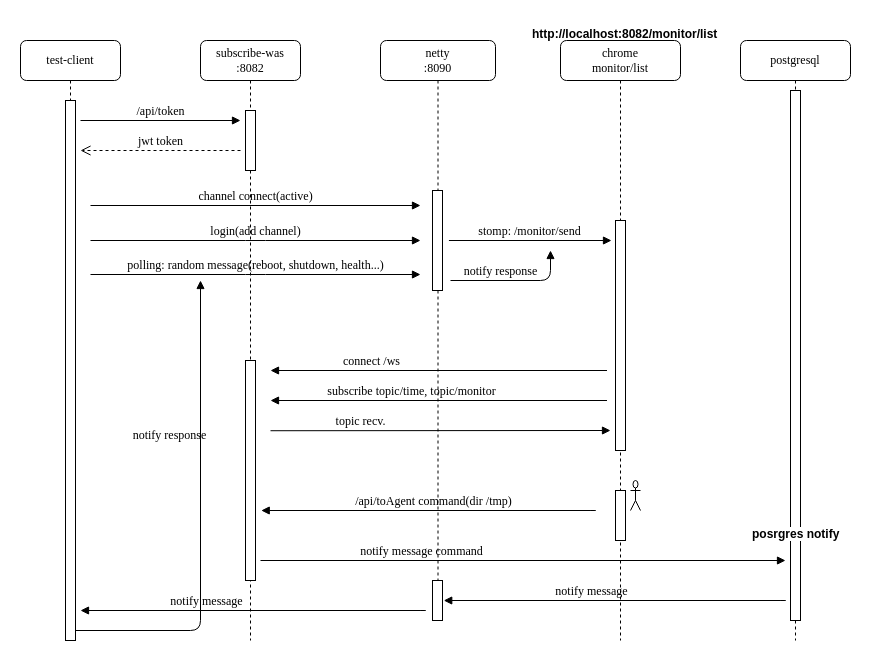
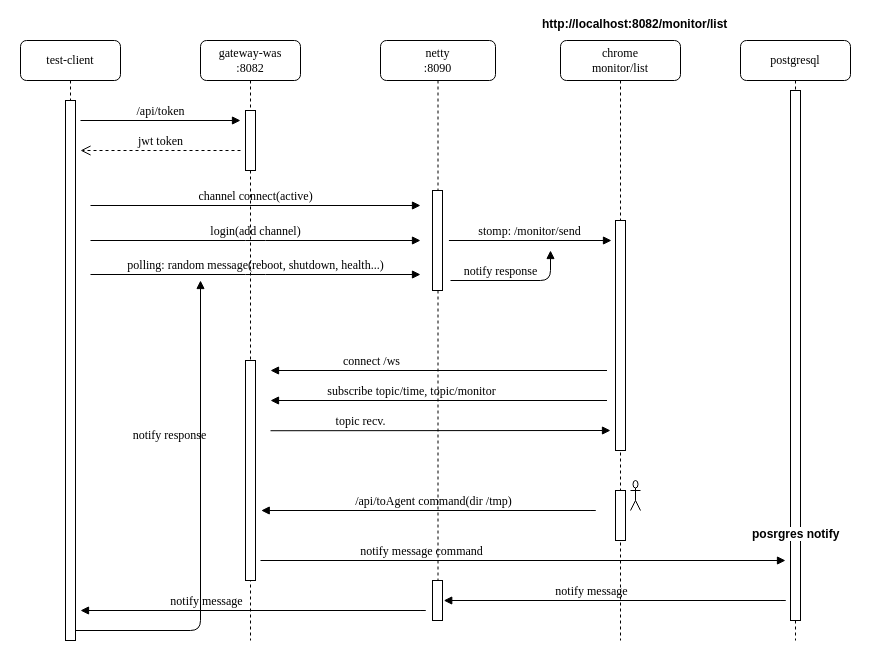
node "http://localhost:8082/monitor/list": moved (631, 31) -> (641, 21)
node "subscribe-was :8082": label "subscribe-was :8082" -> "gateway-was :8082"
